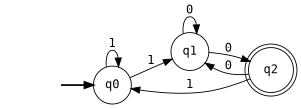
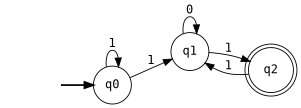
edge "q1" -> "q2": label "0" -> "1"
edge "q2" -> "q1": label "0" -> "1"
edge "q2" -> "q0": removed, label "1"
